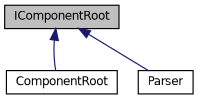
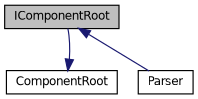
edge "ComponentRoot" -> "IComponentRoot": reversed
